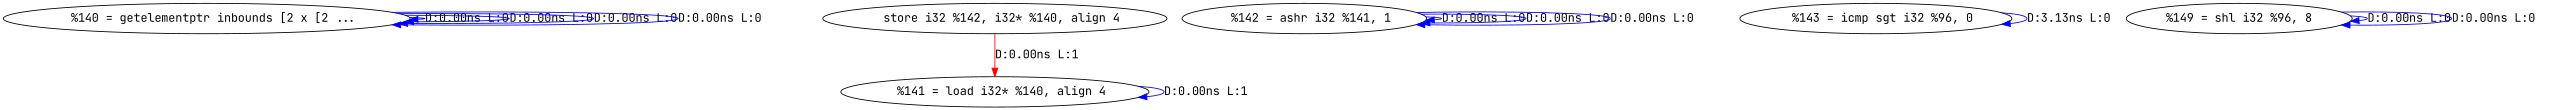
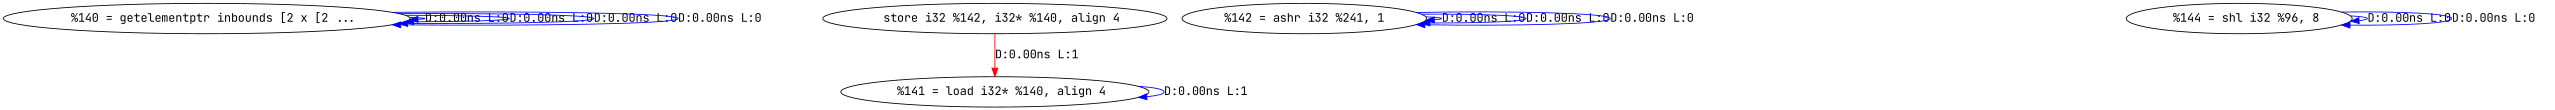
node "%142 = ashr i32 %141, 1": label "%142 = ashr i32 %141, 1" -> "%142 = ashr i32 %241, 1"
node "%143 = icmp sgt i32 %96, 0": removed
node "%149 = shl i32 %96, 8": label "%149 = shl i32 %96, 8" -> "%144 = shl i32 %96, 8"
